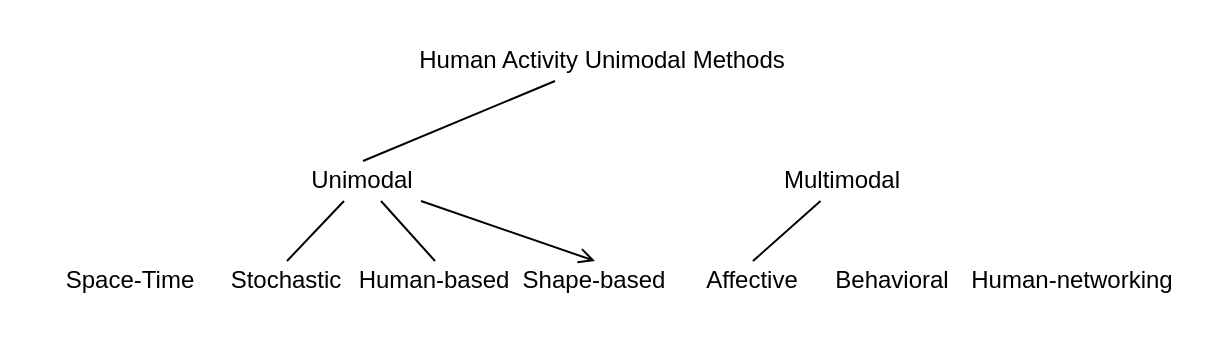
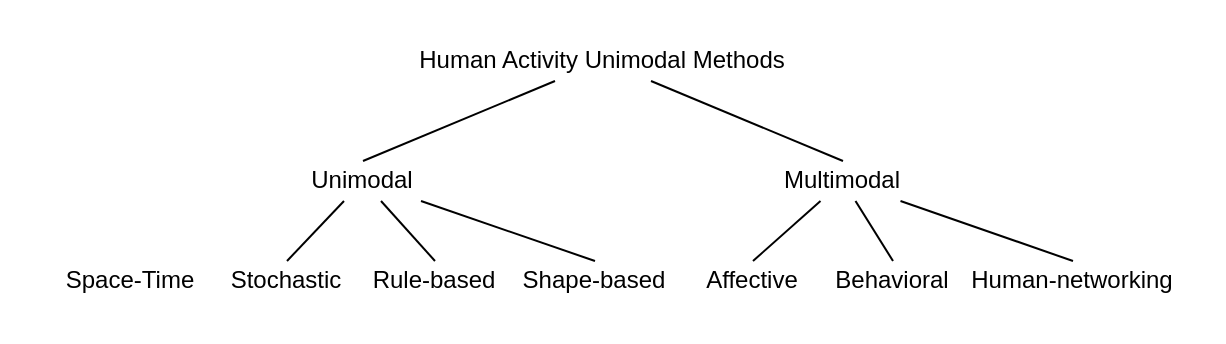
edge "Human Activity Unimodal Methods" -- "Multimodal": added
edge "Multimodal" -- "Behavioral": added
edge "Multimodal" -- "Human-networking": added
edge "Unimodal" -> "Shape-based": arrowhead open -> none
node "Human-based": label "Human-based" -> "Rule-based"
